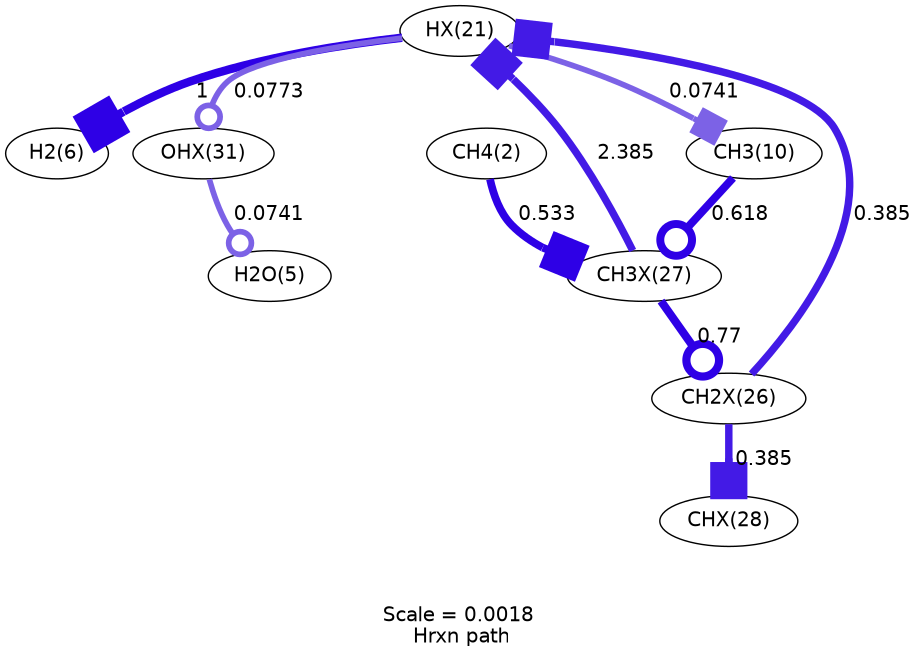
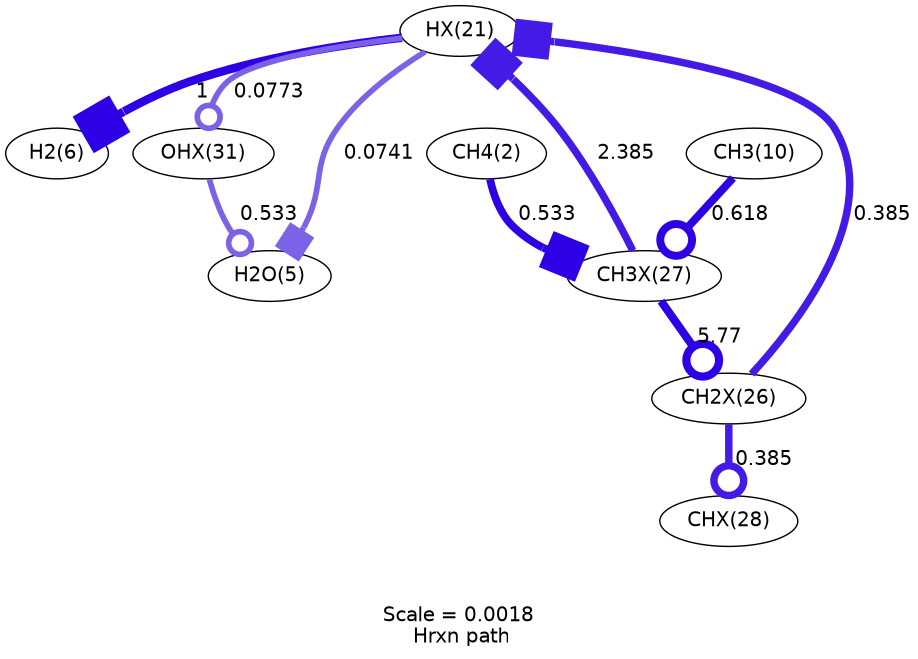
edge "HX(21)" -> "CH3(10)": now "HX(21)" -> "H2O(5)"
edge "OHX(31)" -> "H2O(5)": label " 0.0741" -> " 0.533"
edge "CH3X(27)" -> "CH2X(26)": label " 0.77" -> " 5.77"
edge "CH2X(26)" -> "CHX(28)": arrowhead box -> odot
